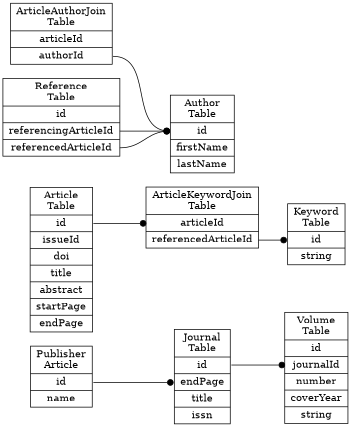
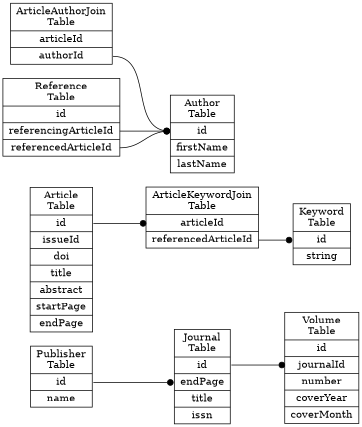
node "Publisher": text "Article" -> "Table"
node "Volume": text "string" -> "coverMonth"
